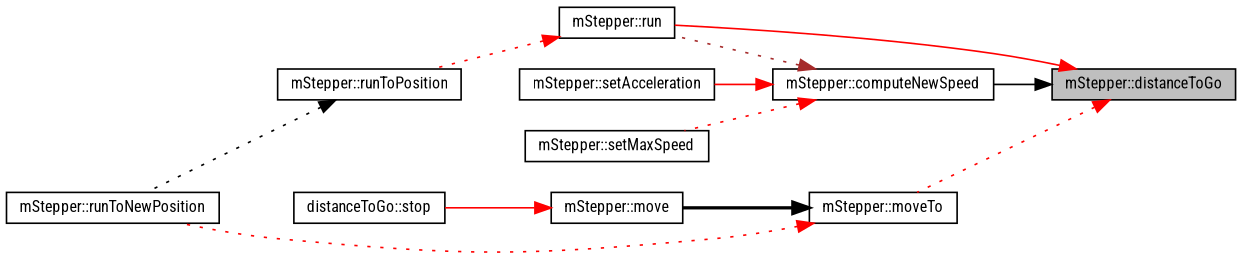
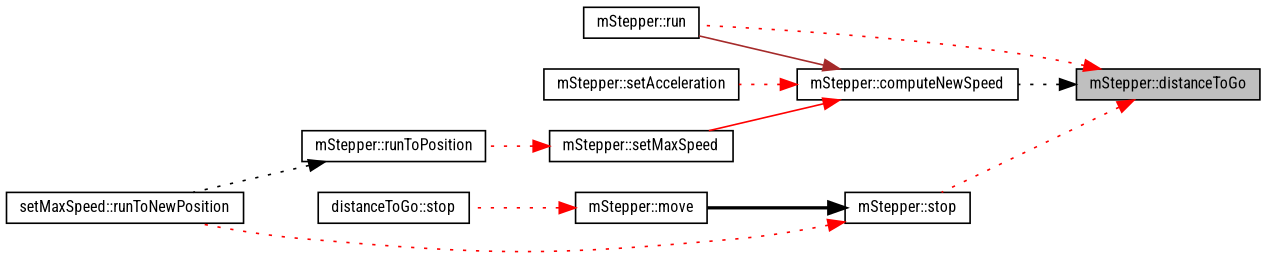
edge "mStepper::run" -> "mStepper::distanceToGo": style solid -> dotted
edge "mStepper::run" -> "mStepper::computeNewSpeed": style dotted -> solid
edge "mStepper::runToPosition" -> "mStepper::run": now "mStepper::runToPosition" -> "mStepper::setMaxSpeed"
edge "mStepper::setAcceleration" -> "mStepper::computeNewSpeed": style solid -> dotted
edge "mStepper::computeNewSpeed" -> "mStepper::distanceToGo": style solid -> dotted
edge "mStepper::setMaxSpeed" -> "mStepper::computeNewSpeed": style dotted -> solid
node "mStepper::runToNewPosition": label "mStepper::runToNewPosition" -> "setMaxSpeed::runToNewPosition"
edge "distanceToGo::stop" -> "mStepper::move": style solid -> dotted
node "mStepper::moveTo": label "mStepper::moveTo" -> "mStepper::stop"
